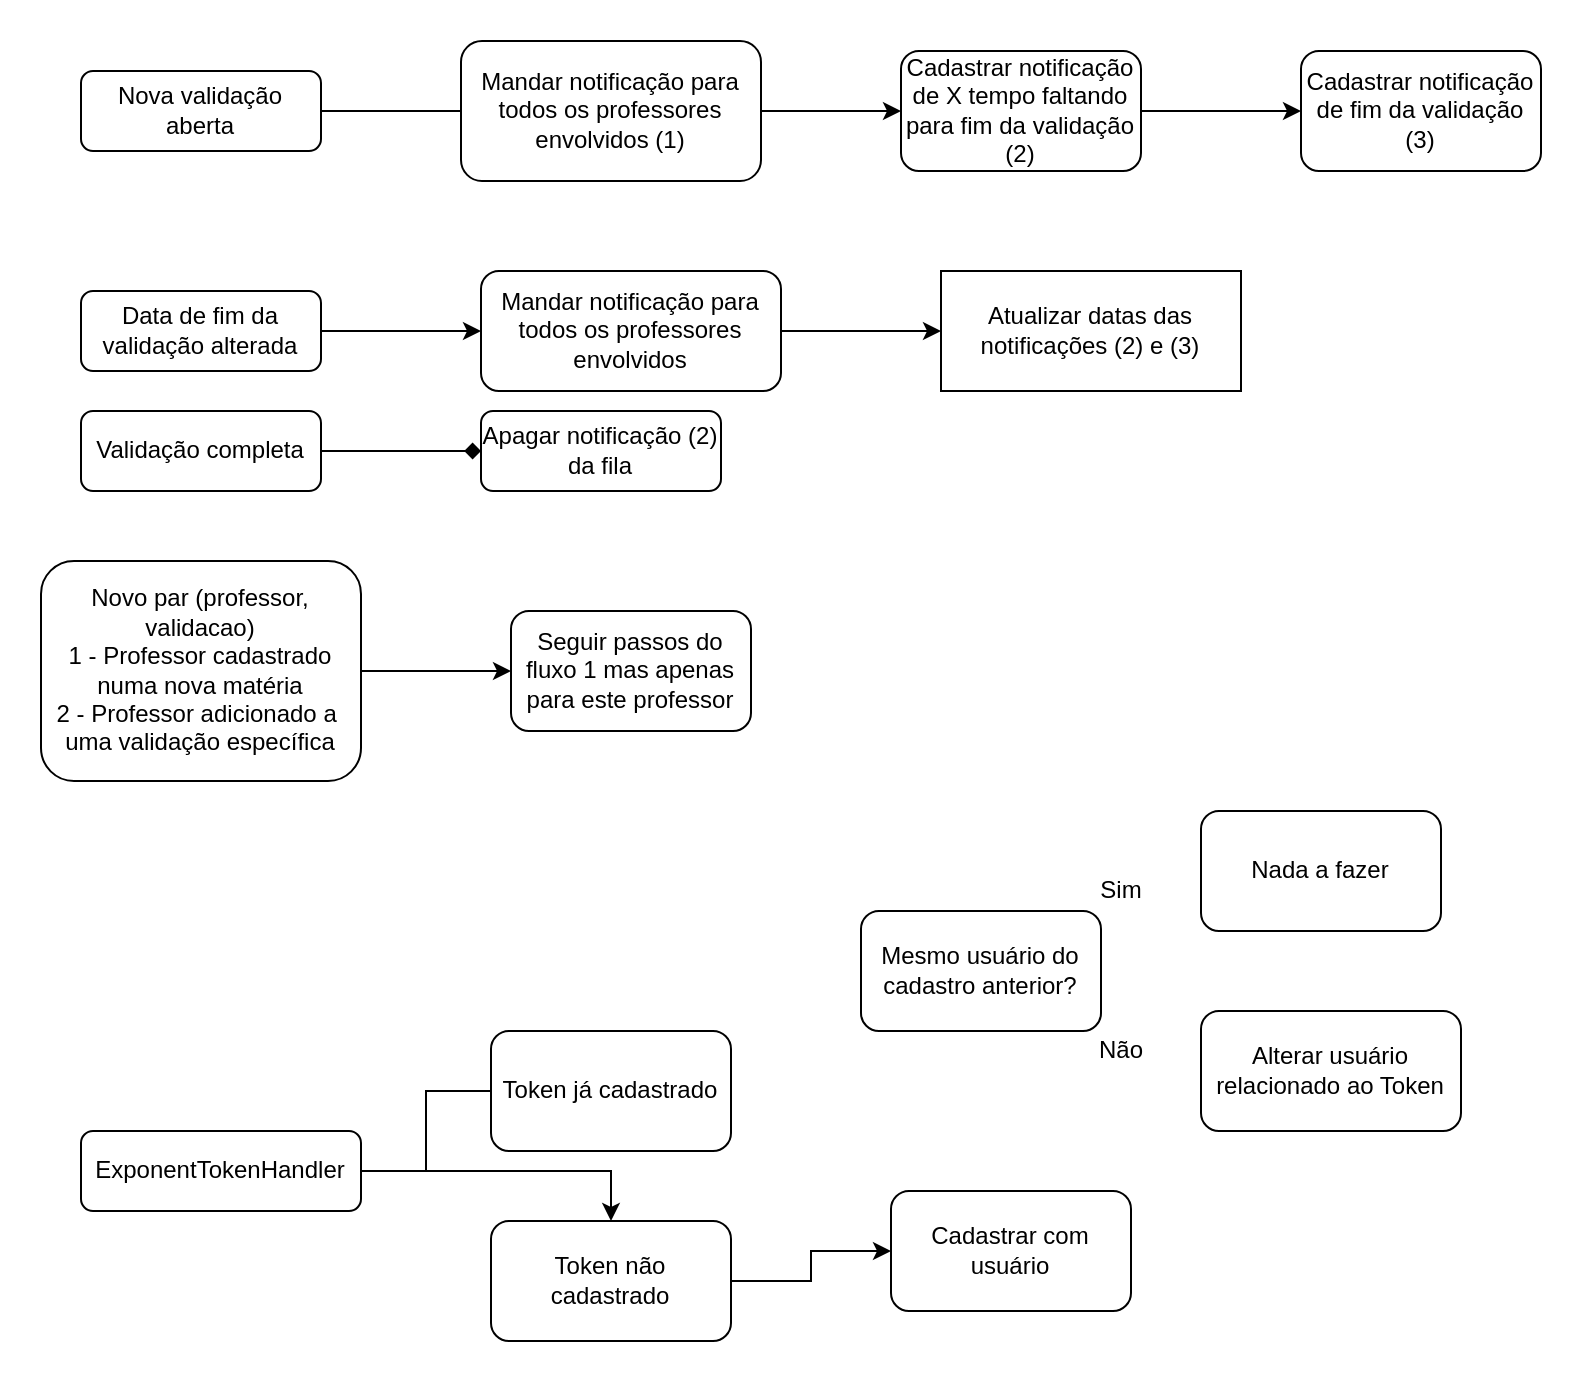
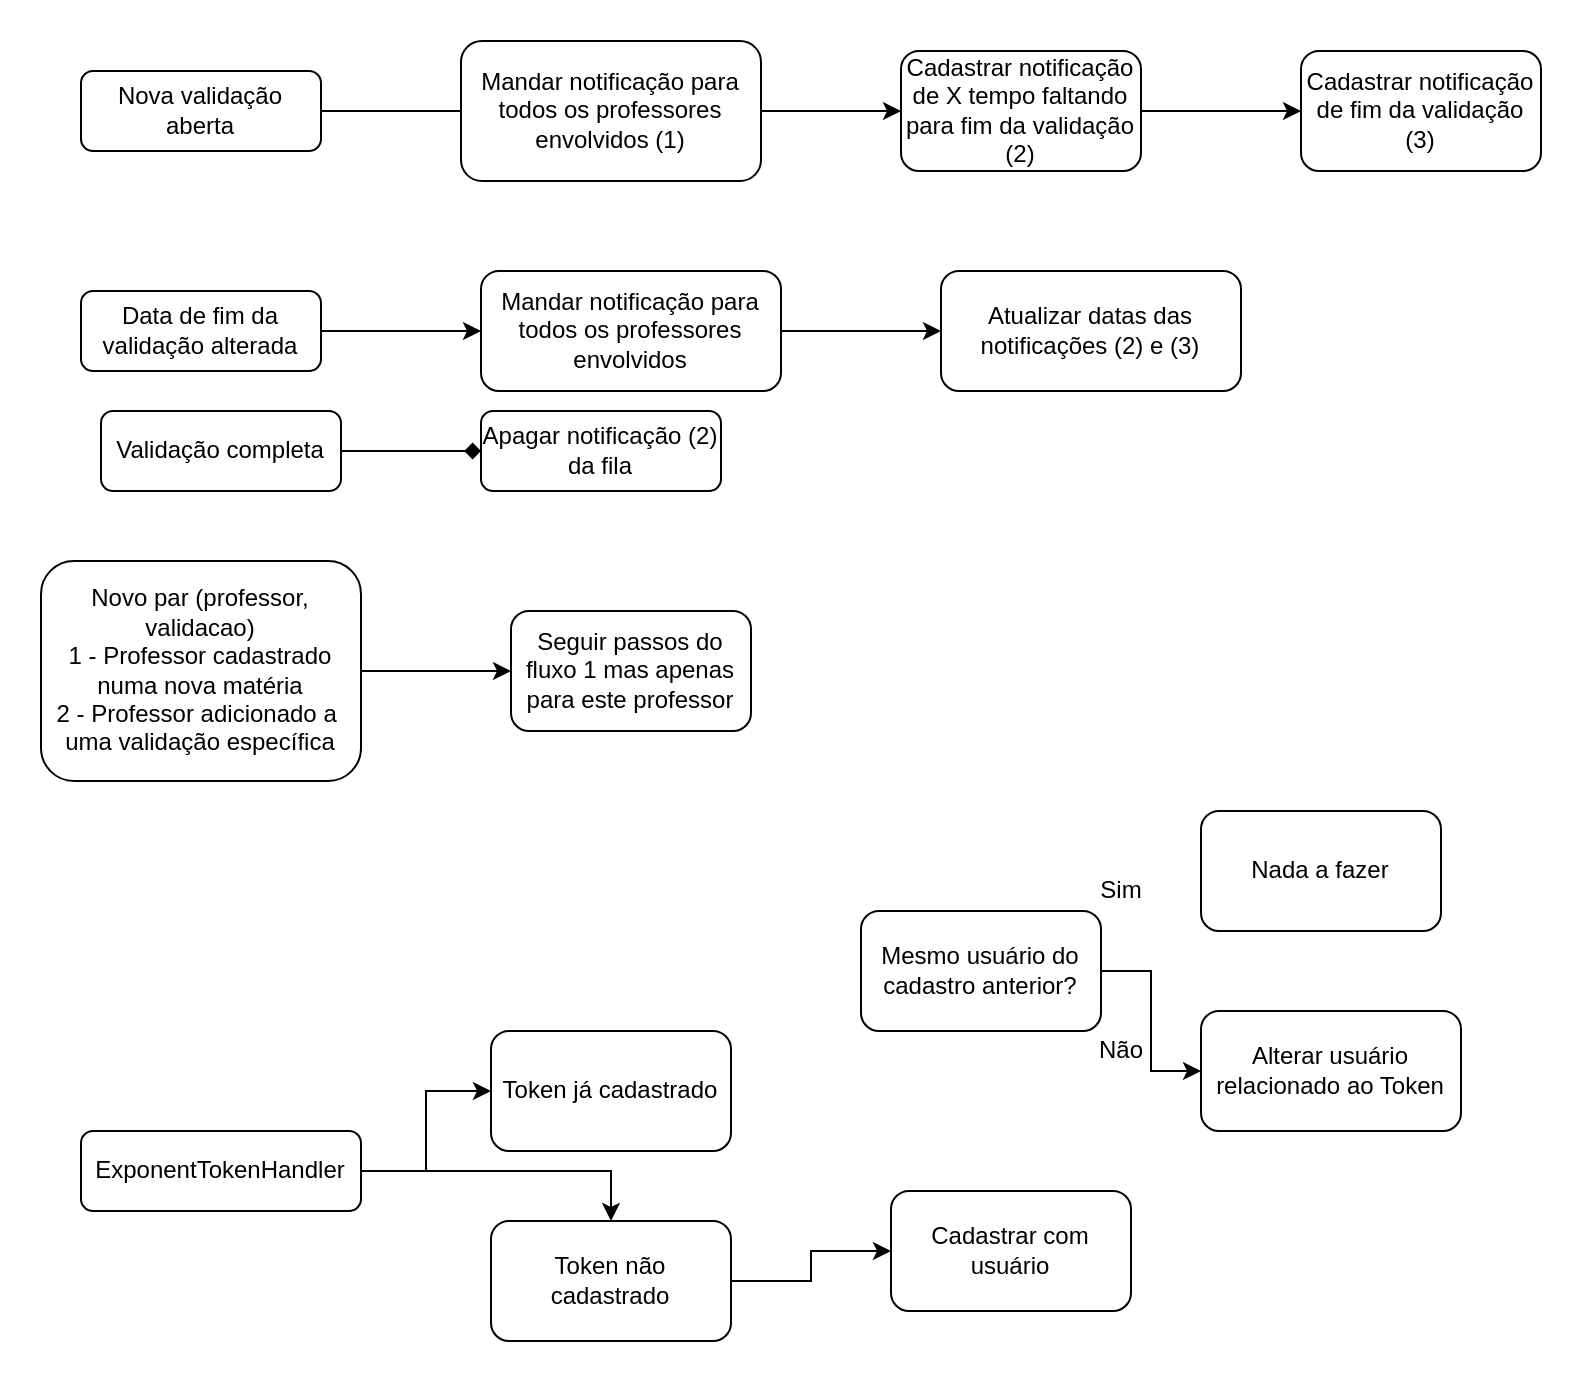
node "Atualizar datas das notificações (2) e (3)": shape rectangle -> rounded rectangle
node "Validação completa": moved (201, 451) -> (221, 451)
edge "Mesmo usuário do cadastro anterior?" -> "Alterar usuário relacionado ao Token": added
edge "Token já cadastrado" -- "ExponentTokenHandler": arrowhead none -> classic
